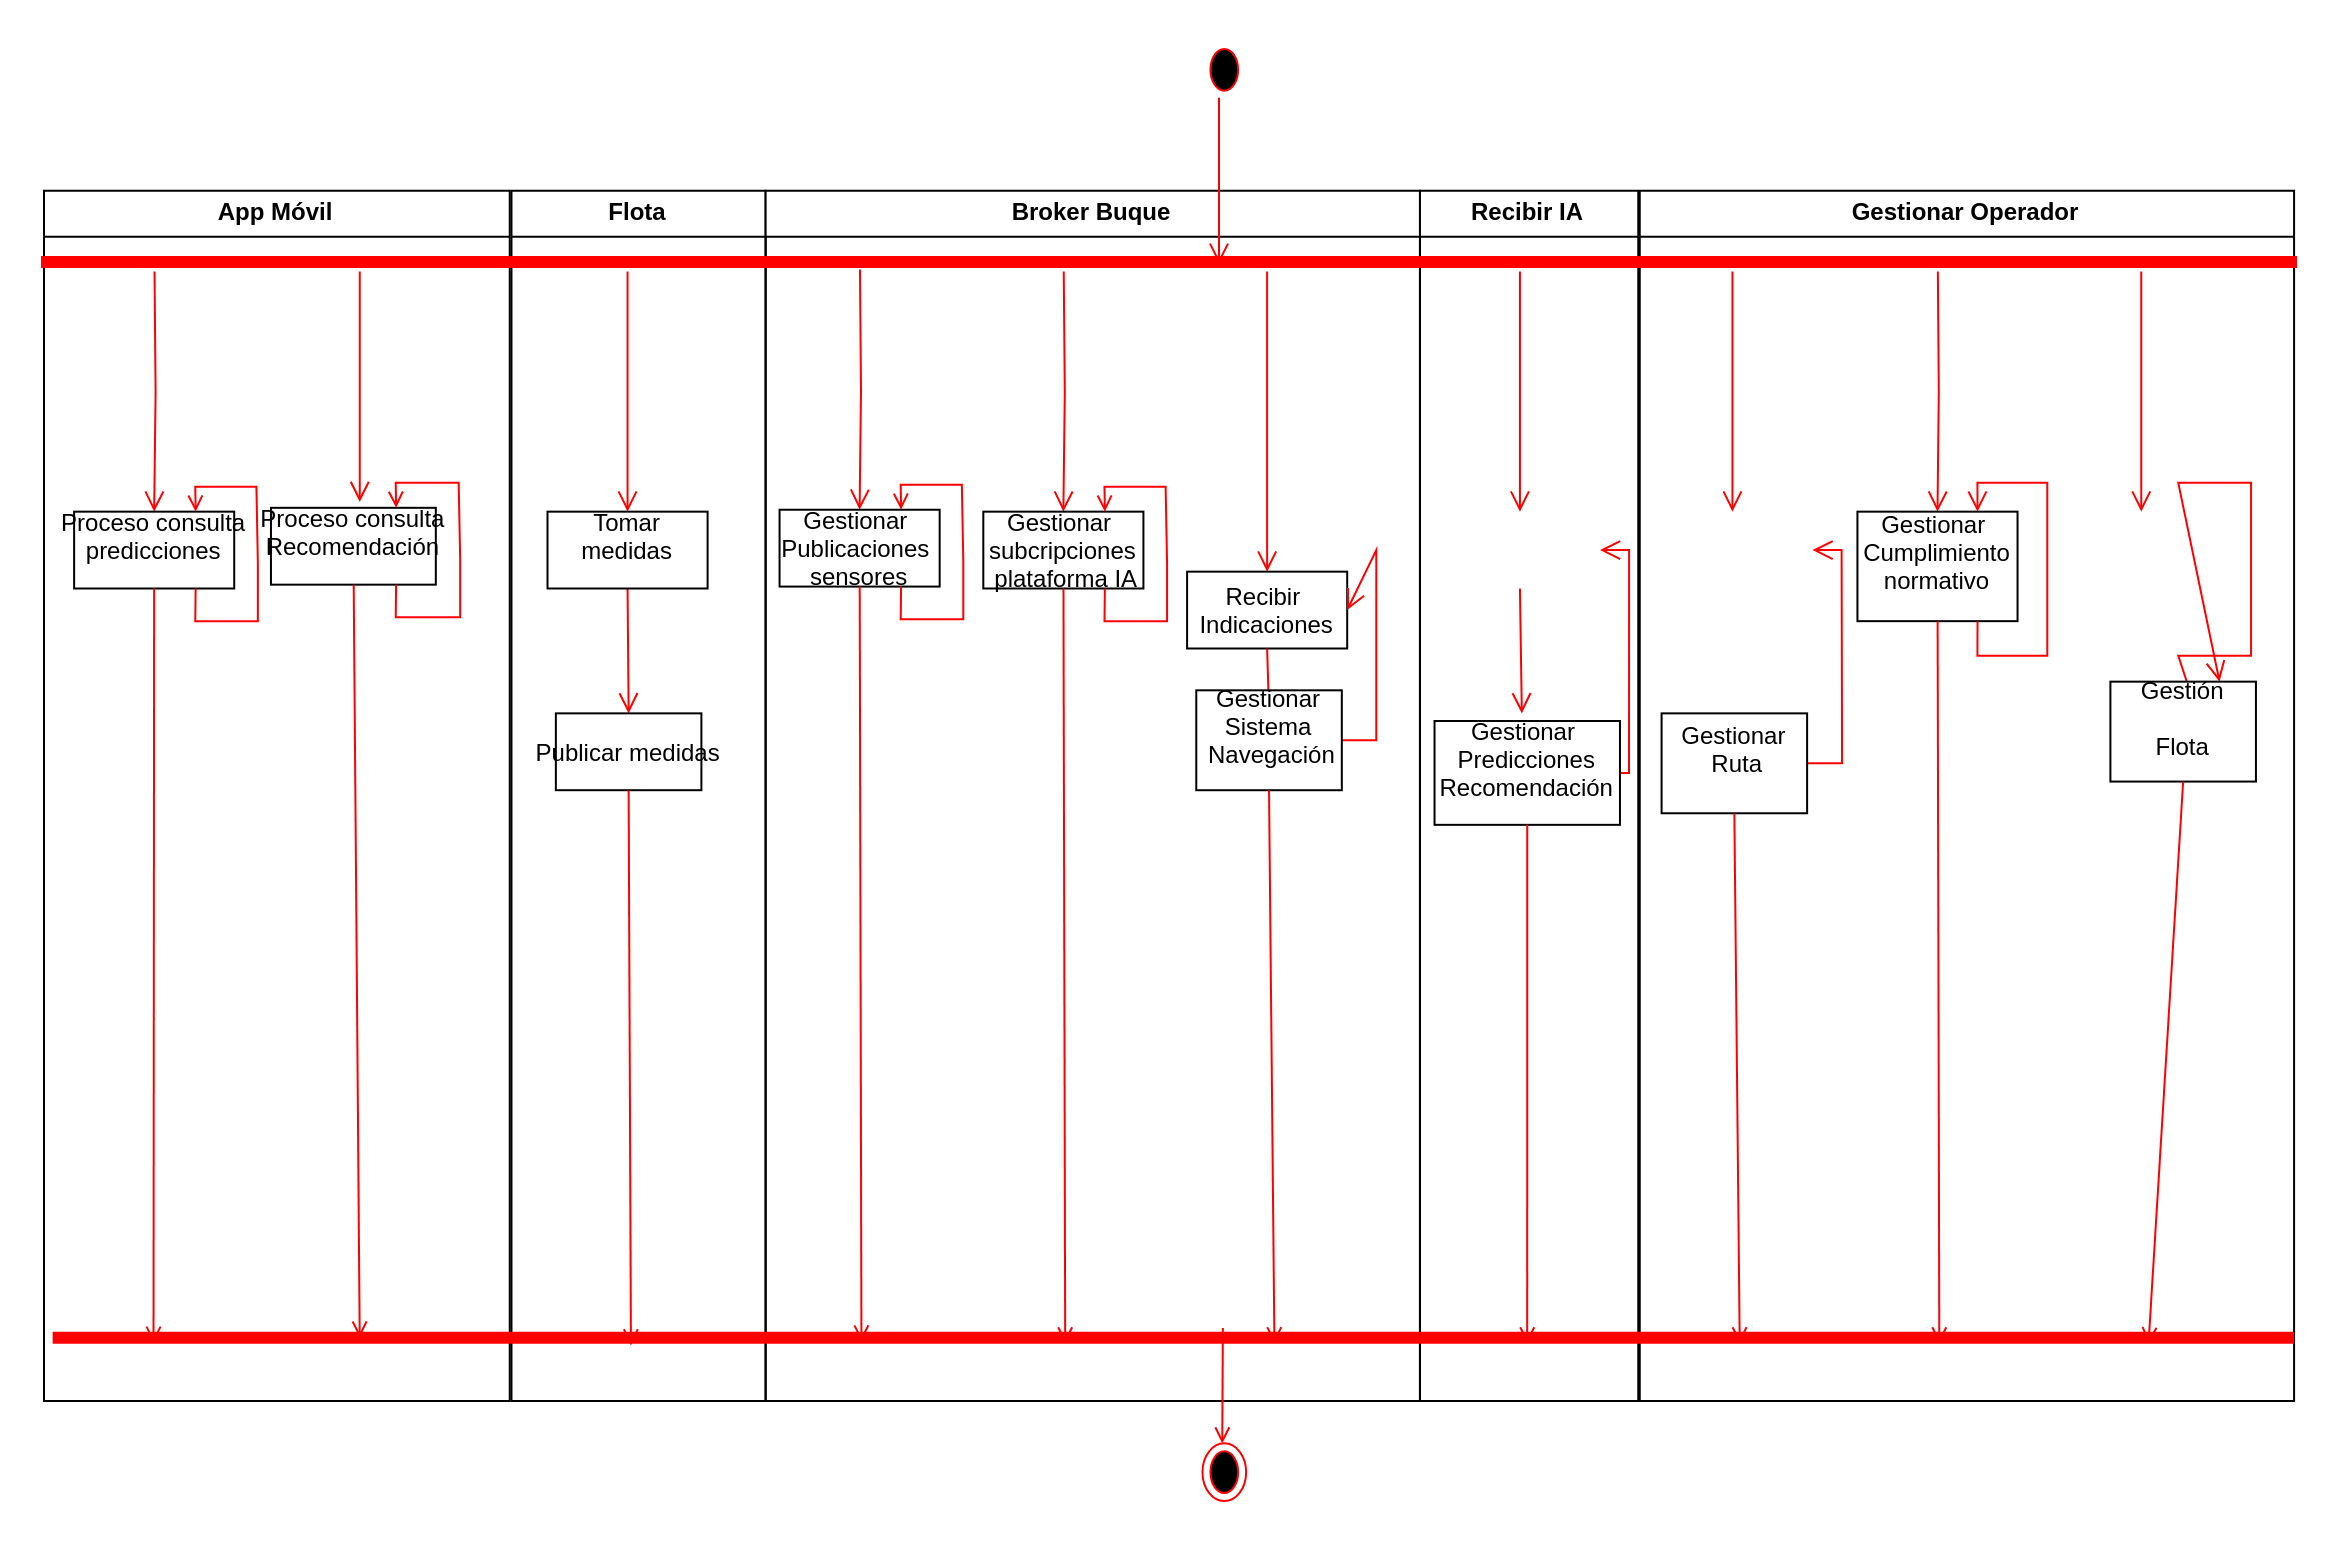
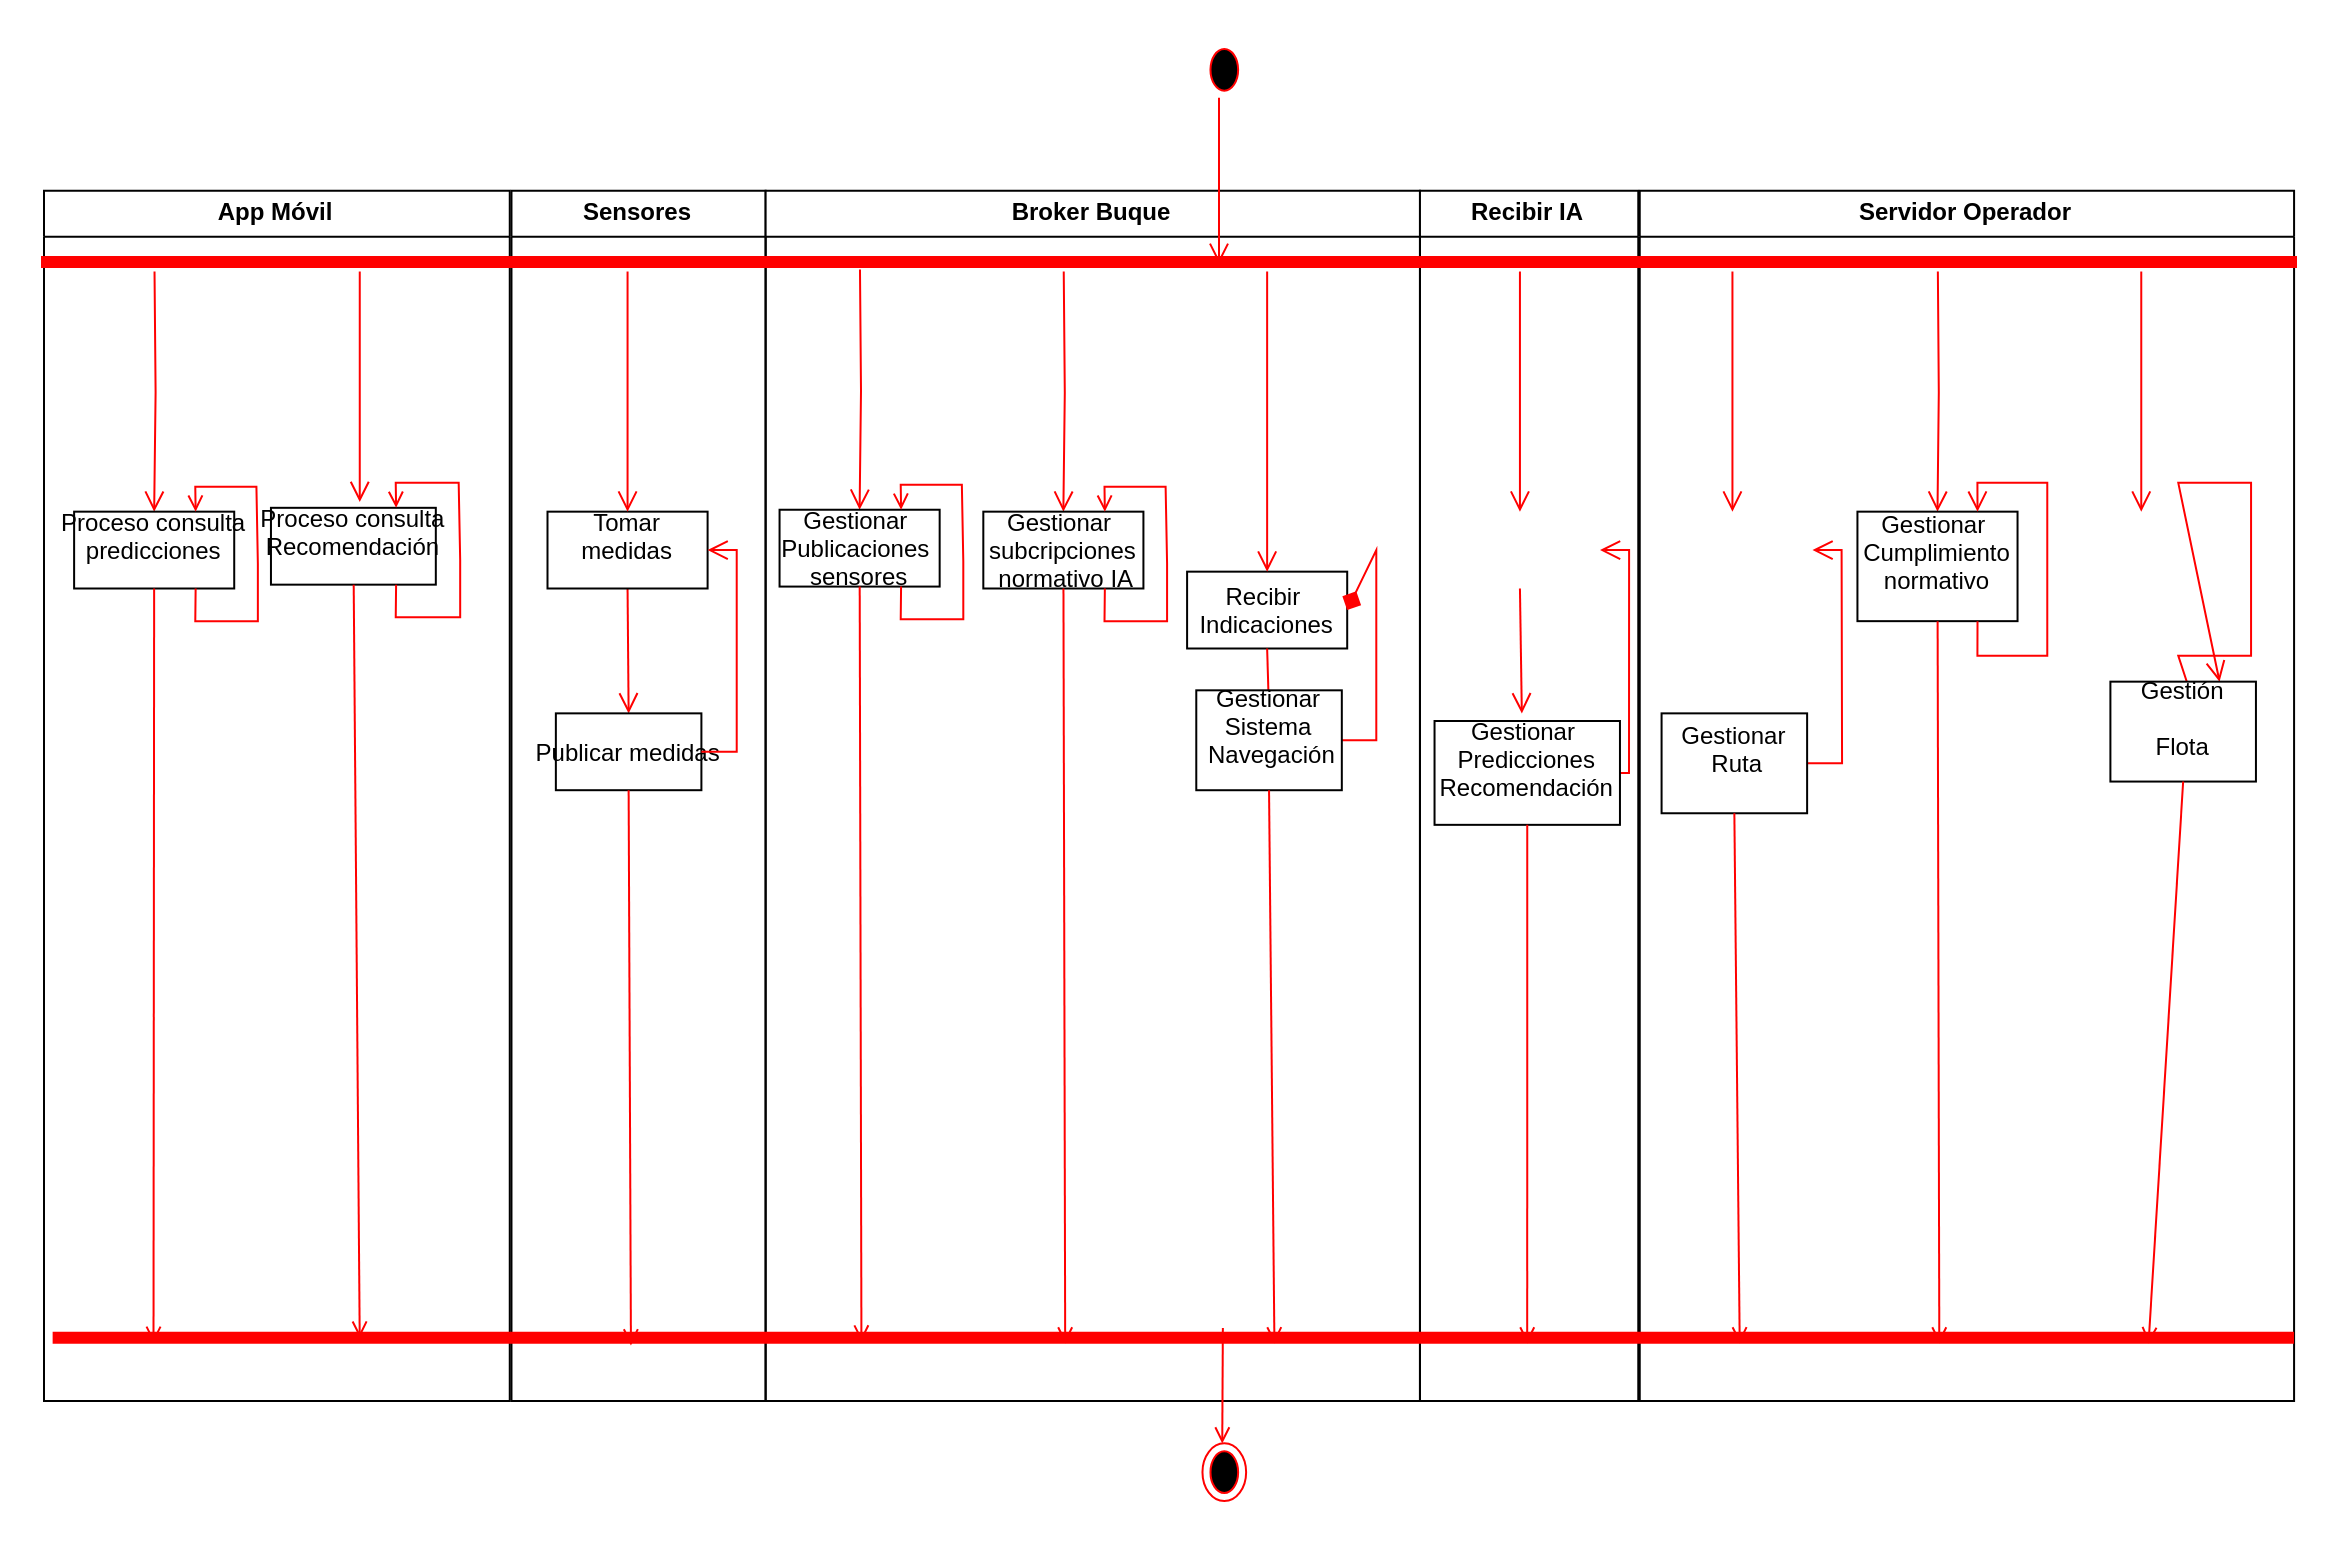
node "Flota": label "Flota" -> "Sensores"
node "Gestionar Operador": label "Gestionar Operador" -> "Servidor Operador"
node "Gestionar subcripciones plataforma IA": label "Gestionar subcripciones plataforma IA" -> "Gestionar subcripciones normativo IA"
edge "Gestionar Sistema Navegación" -> "Recibir Indicaciones": arrowhead open -> diamond
edge "Publicar medidas" -> "Tomar medidas": added
